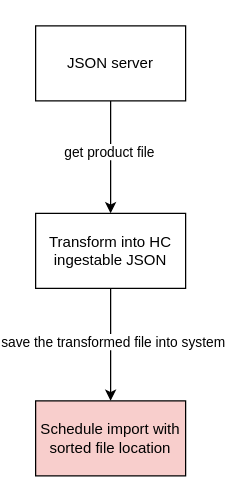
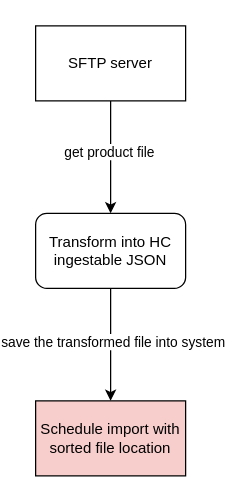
node "JSON server": label "JSON server" -> "SFTP server"
node "Transform into HC ingestable JSON": shape rectangle -> rounded rectangle
